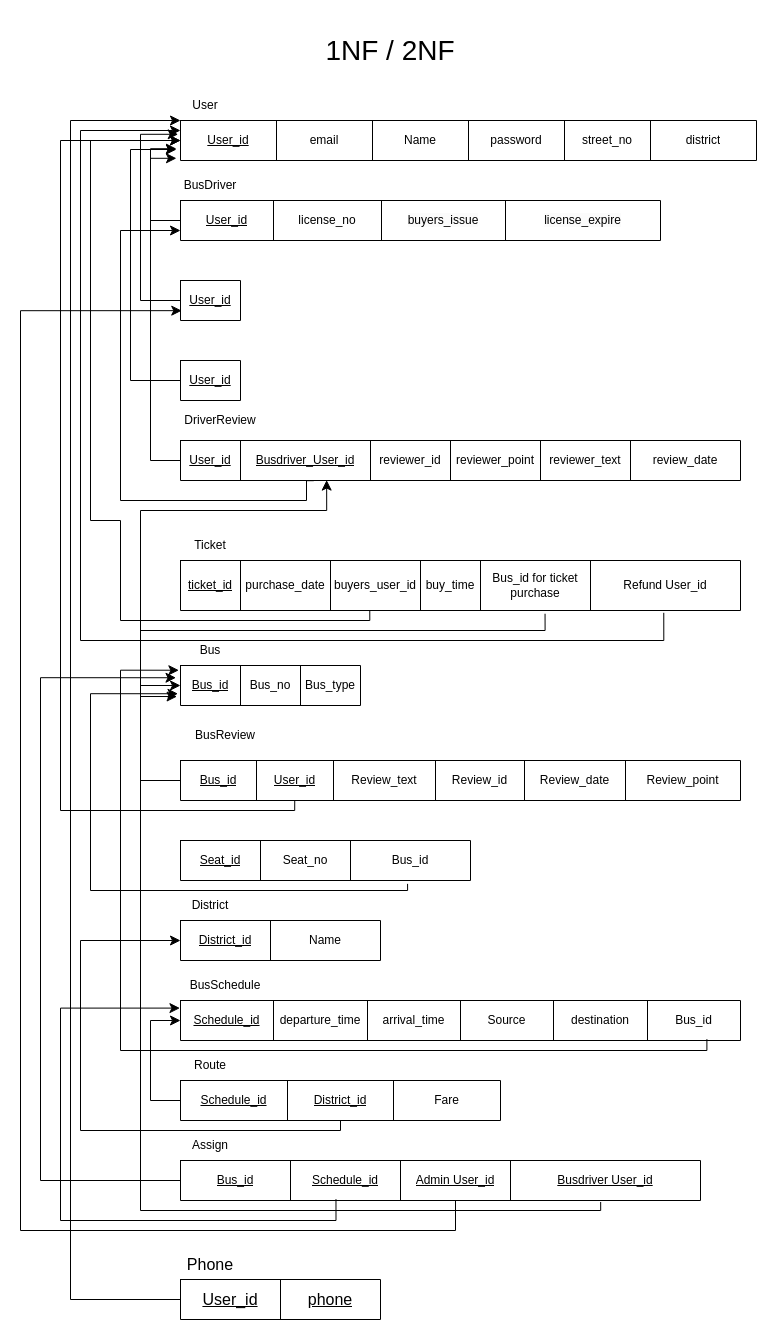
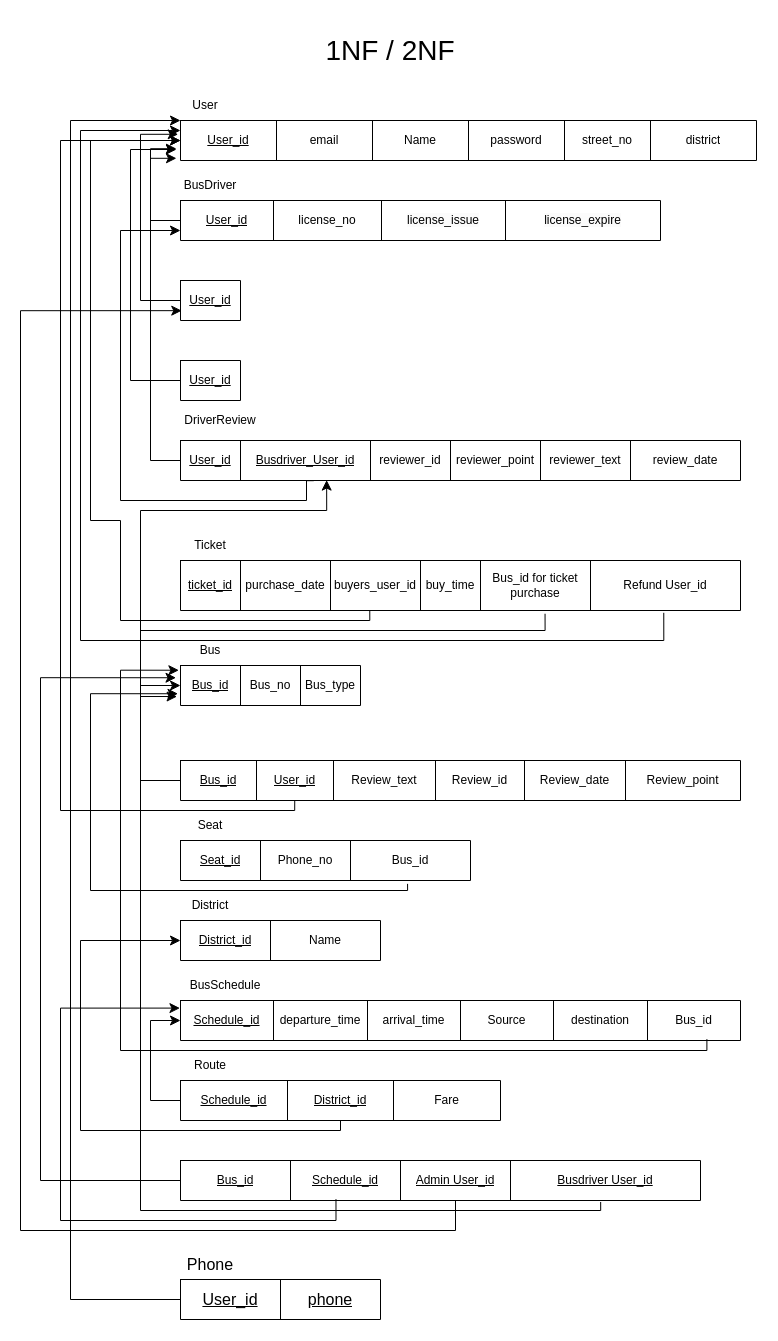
node "buyers_issue": label "buyers_issue" -> "license_issue"
node "BusReview": removed
node "Seat": added
node "Seat_no": label "Seat_no" -> "Phone_no"
node "Assign": removed
